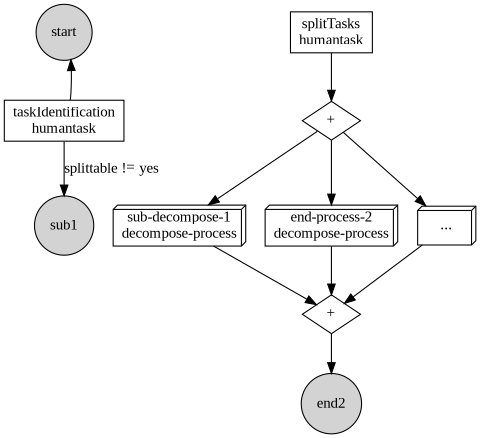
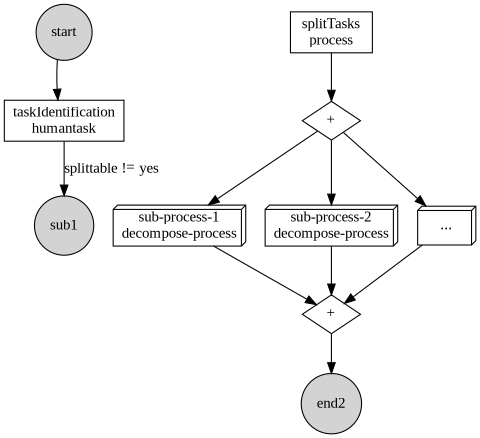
node "splitTasks humantask": label "splitTasks humantask" -> "splitTasks process"
edge "taskIdentification humantask" -> "start": reversed
node "sub-decompose-1 decompose-process": label "sub-decompose-1 decompose-process" -> "sub-process-1 decompose-process"
node "end-process-2 decompose-process": label "end-process-2 decompose-process" -> "sub-process-2 decompose-process"
